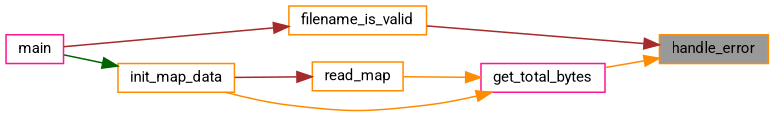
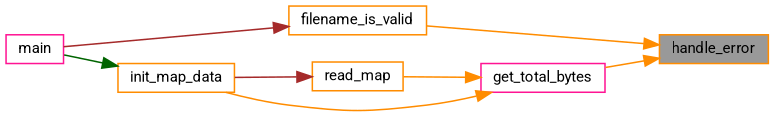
edge "filename_is_valid" -> "handle_error": color brown -> darkorange
